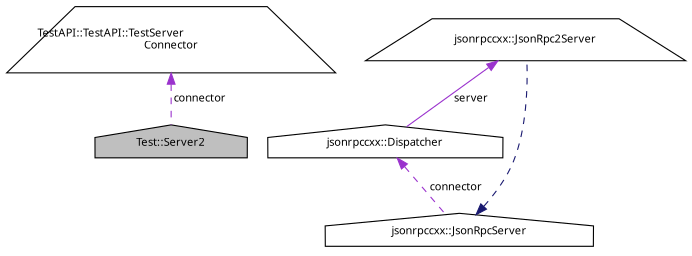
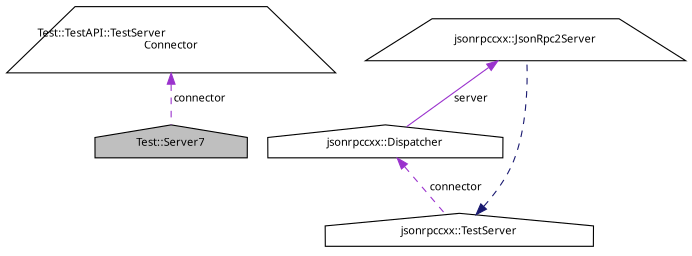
node "TestAPI::TestAPI::TestServer Connector": label "TestAPI::TestAPI::TestServer Connector" -> "Test::TestAPI::TestServer Connector"
node "Test::Server2": label "Test::Server2" -> "Test::Server7"
node "jsonrpccxx::JsonRpcServer": label "jsonrpccxx::JsonRpcServer" -> "jsonrpccxx::TestServer"
